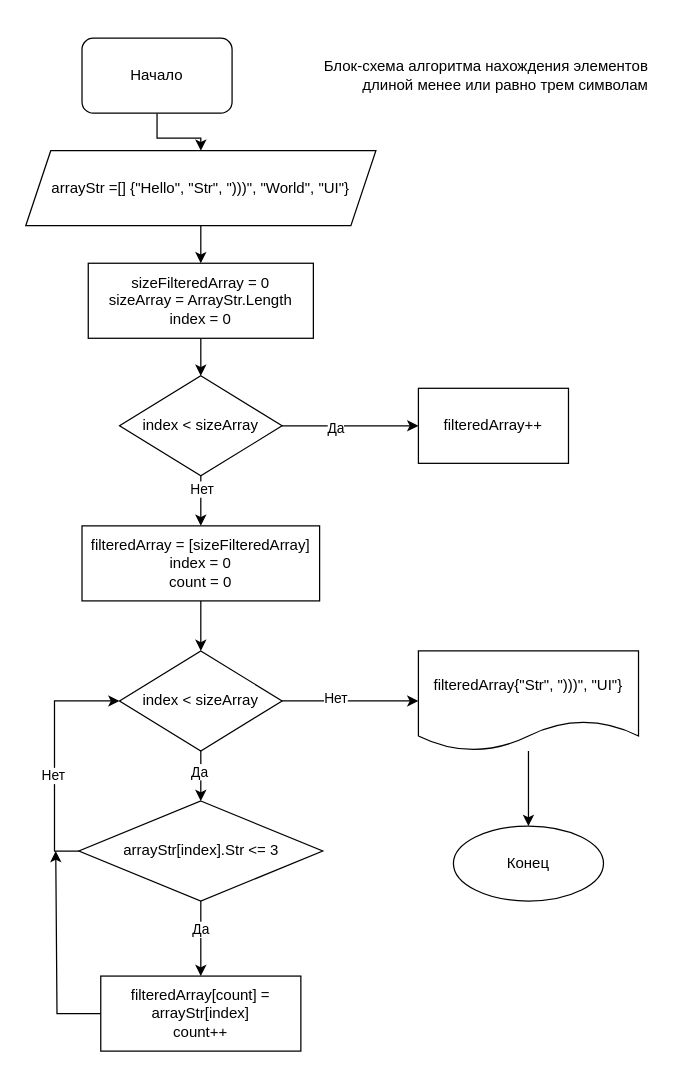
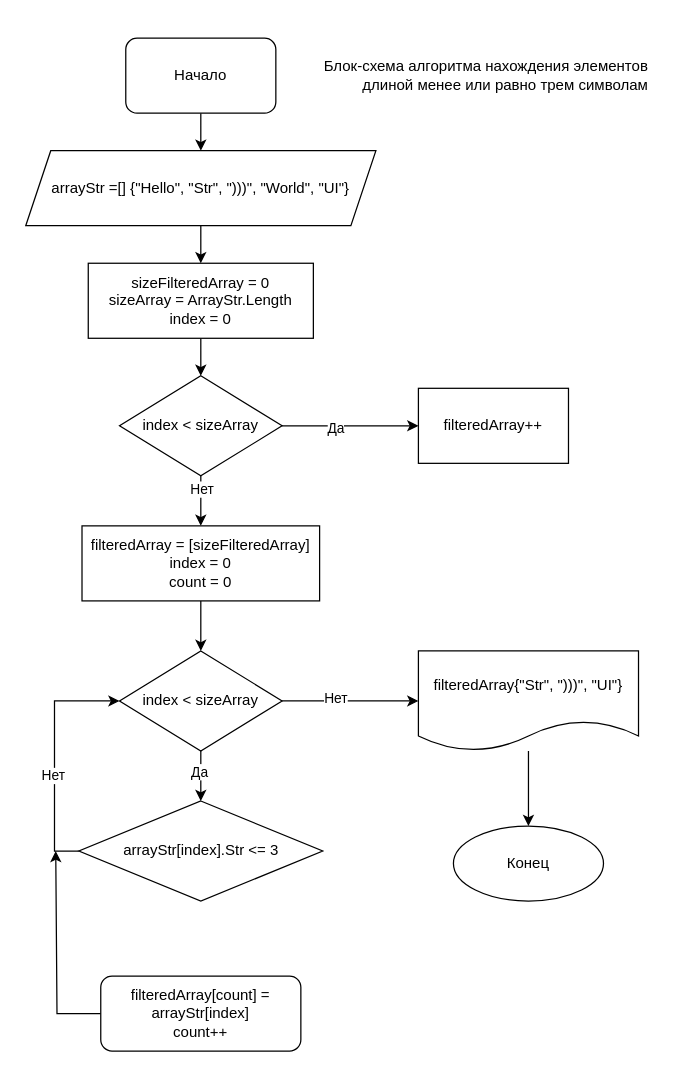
node "Начало": moved (157, 76) -> (201, 76)
edge "arrayStr[index].Str <= 3" -> "filteredArray[count] = arrayStr[index] count++": removed, label "Да"
node "filteredArray[count] = arrayStr[index] count++": shape rectangle -> rounded rectangle
